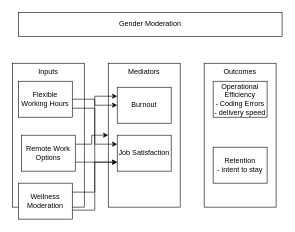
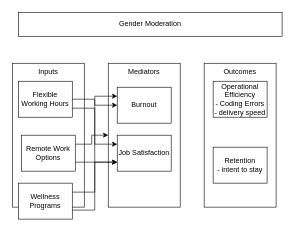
node "Wellness Moderation": label "Wellness Moderation" -> "Wellness Programs"
